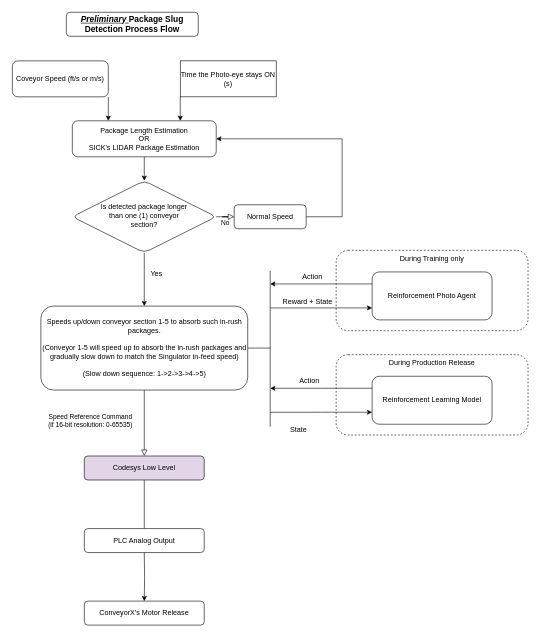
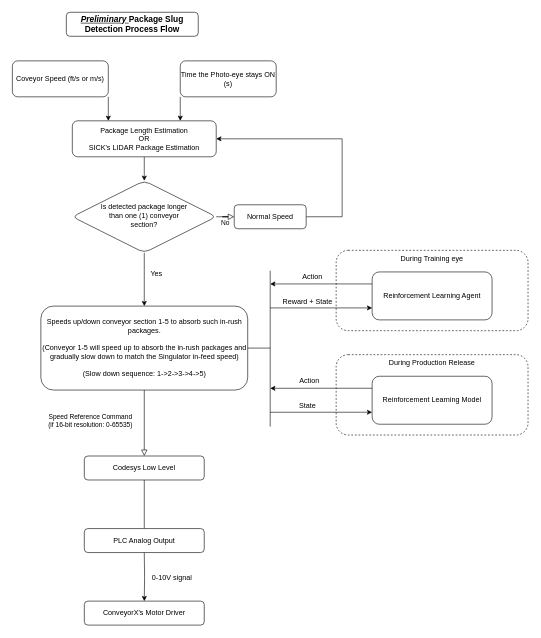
node "Time the Photo-eye stays ON (s)": shape rectangle -> rounded rectangle
node "During Training only": label "During Training only" -> "During Training eye"
node "Reinforcement Photo Agent": label "Reinforcement Photo Agent" -> "Reinforcement Learning Agent"
node "State": moved (299, 431) -> (308, 407)
node "Codesys Low Level": fillcolor #e1d5e7 -> #ffffff
node "0-10V signal": added
node "ConveyorX's Motor Release": label "ConveyorX's Motor Release" -> "ConveyorX's Motor Driver"
